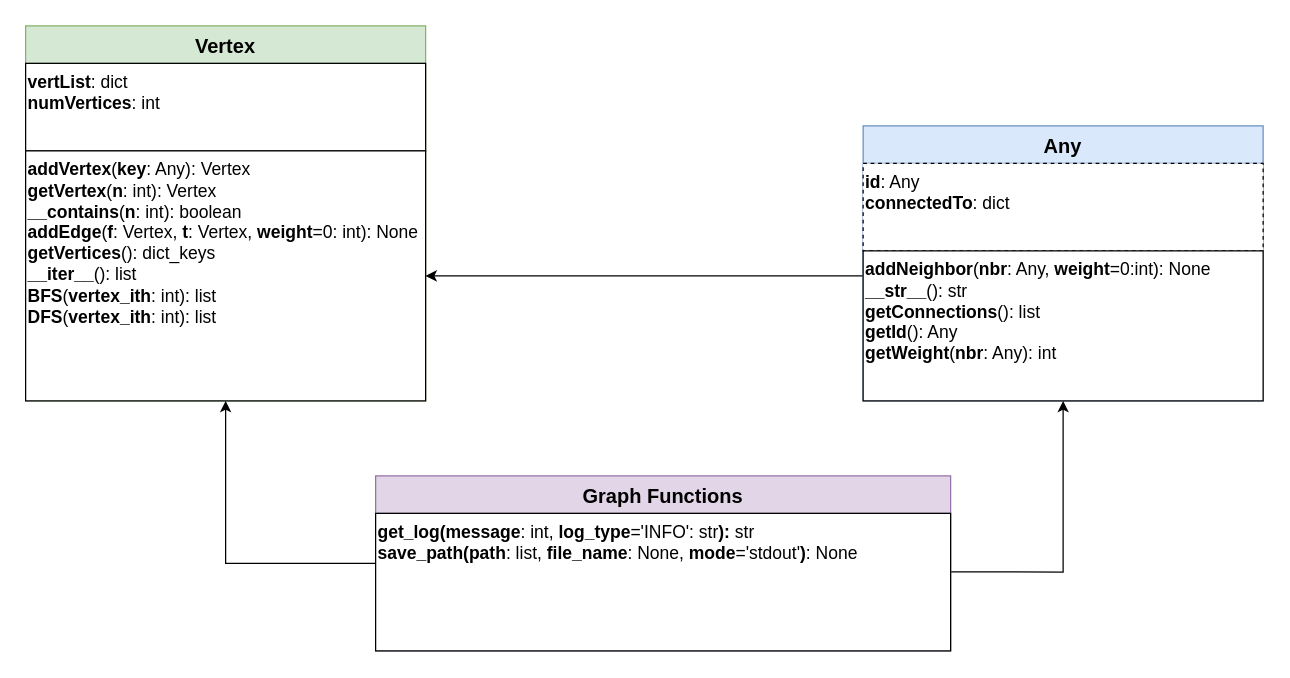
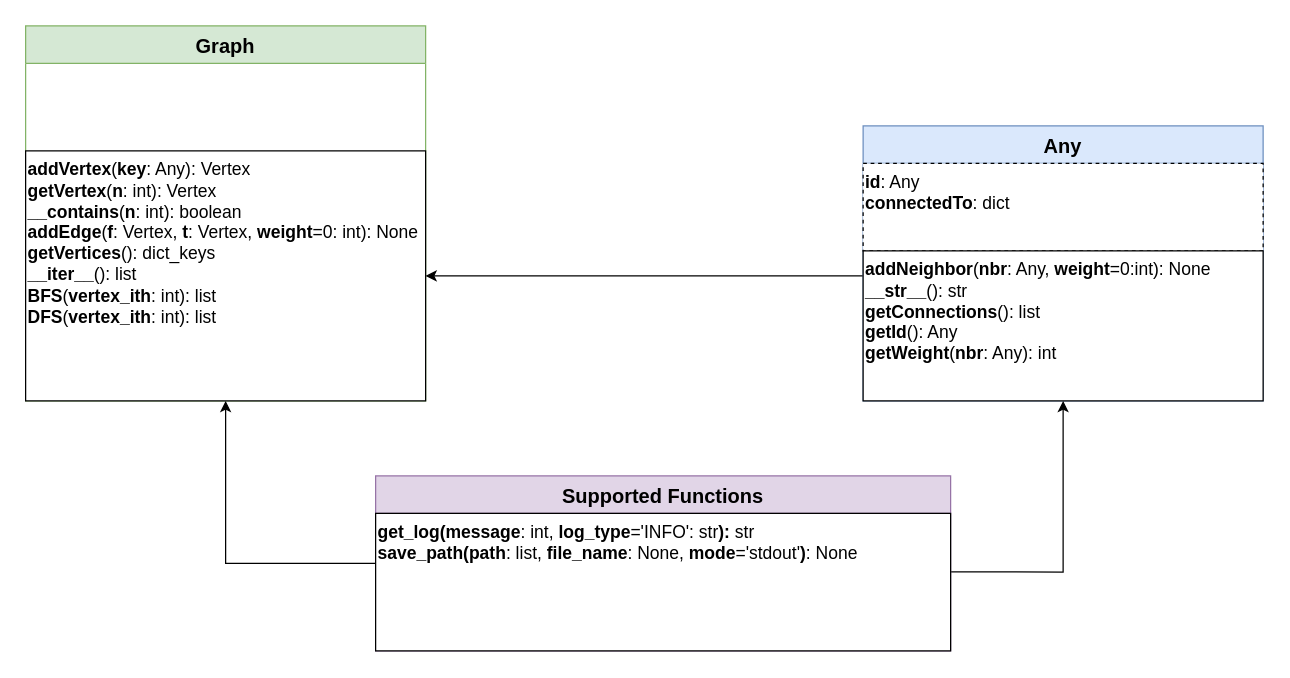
node "Vertex": label "Vertex" -> "Graph"
node "vertList: dict numVertices: int": removed
node "Graph Functions": label "Graph Functions" -> "Supported Functions"
